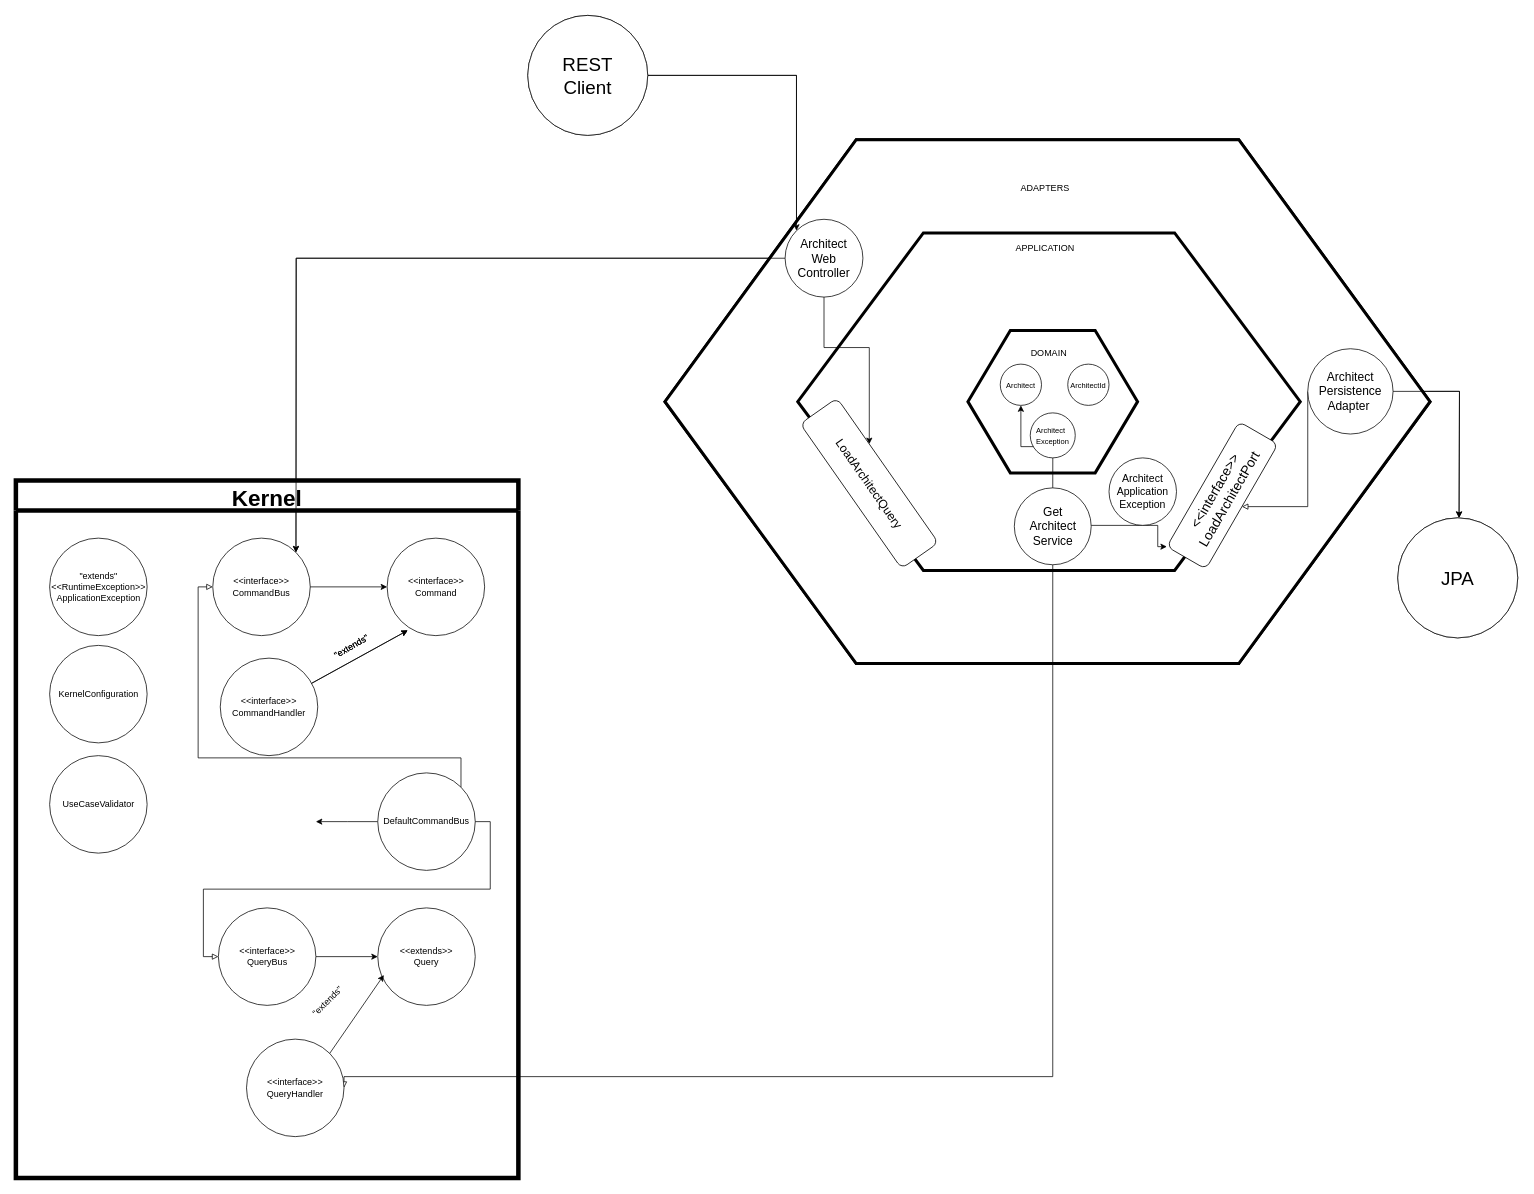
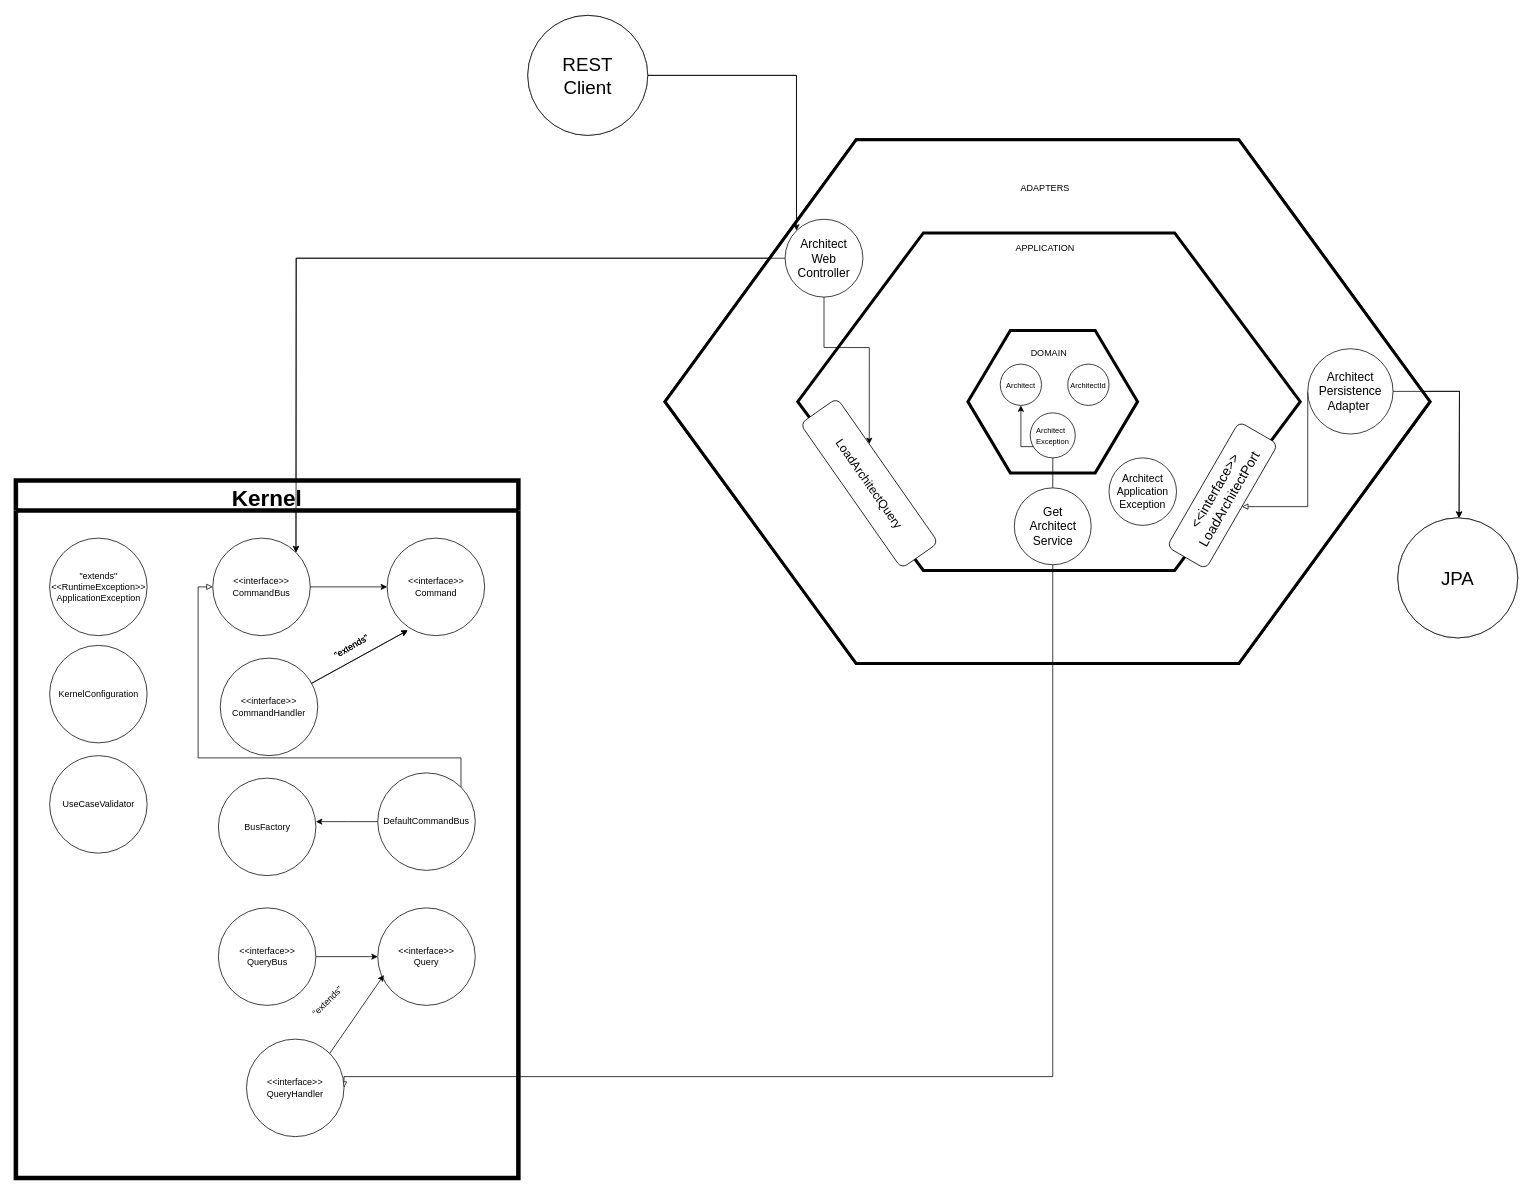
edge "Get Architect Service" -> "<<interface>> LoadArchitectPort": removed
node "BusFactory": added
edge "DefaultCommandBus" -> "<<interface>> QueryBus": removed
node "<<extends>> Query": label "<<extends>> Query" -> "<<interface>> Query"
